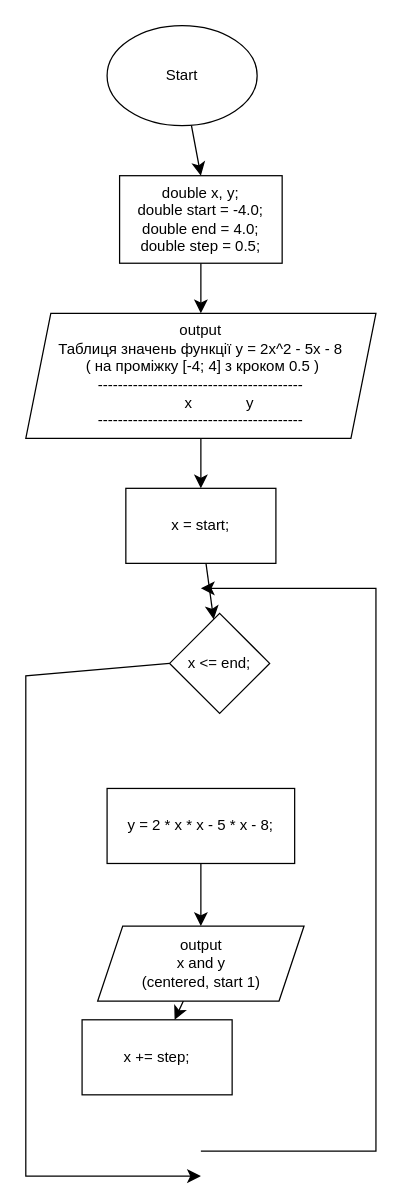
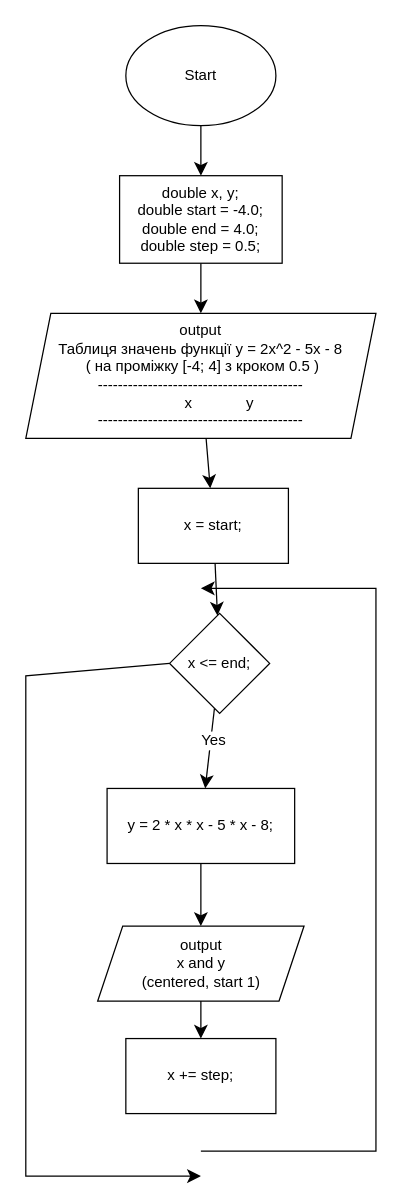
node "Start": moved (182, 76) -> (201, 76)
node "x = start;": moved (201, 526) -> (213, 526)
edge "x <= end;" -> "y = 2 * x * x - 5 * x - 8;": added, label "Yes"
node "x += step;": moved (157, 1057) -> (201, 1076)
